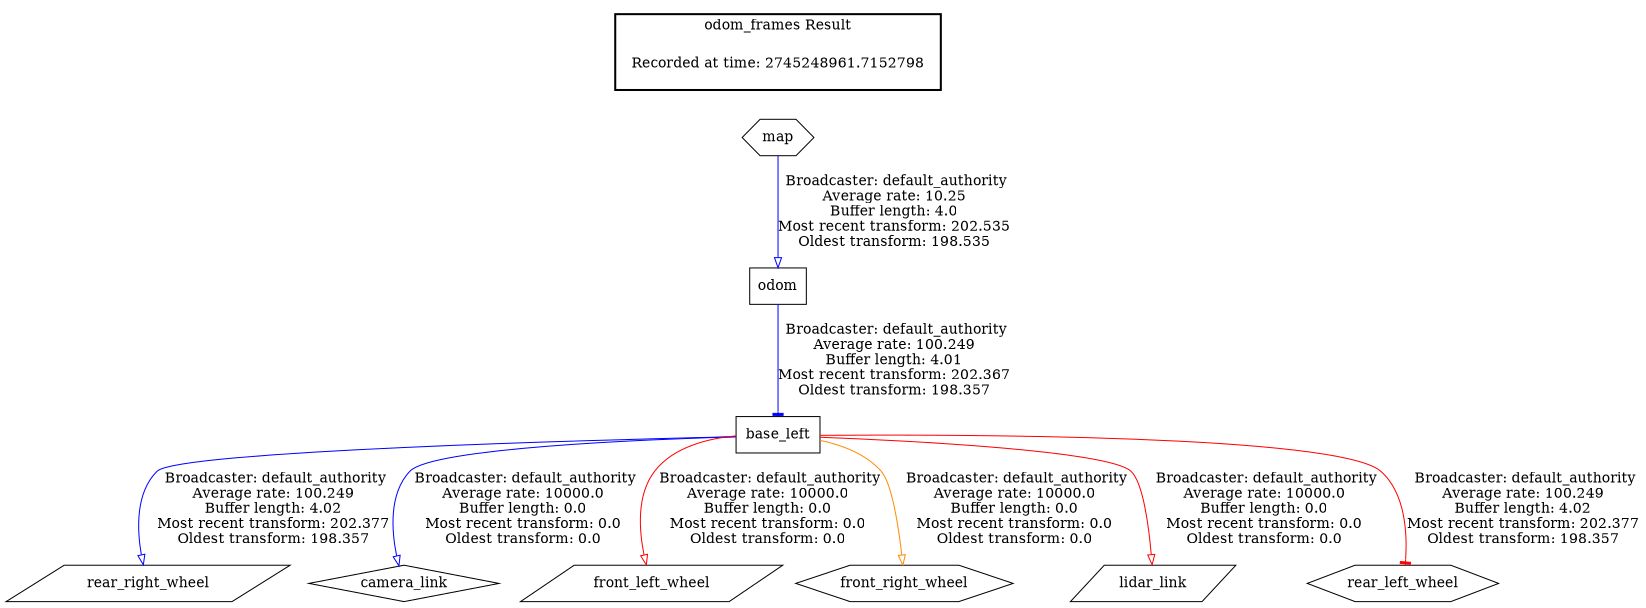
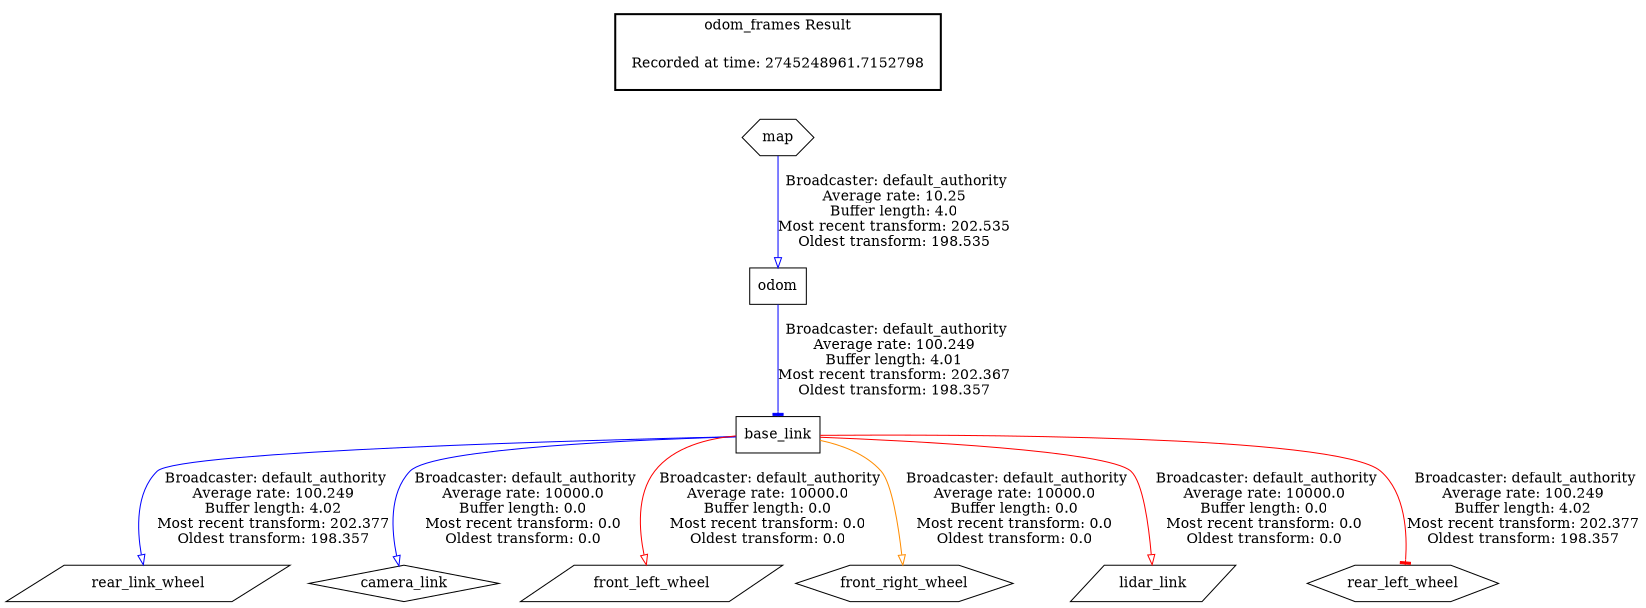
node "base_left": label "base_left" -> "base_link"
node "rear_right_wheel": label "rear_right_wheel" -> "rear_link_wheel"
